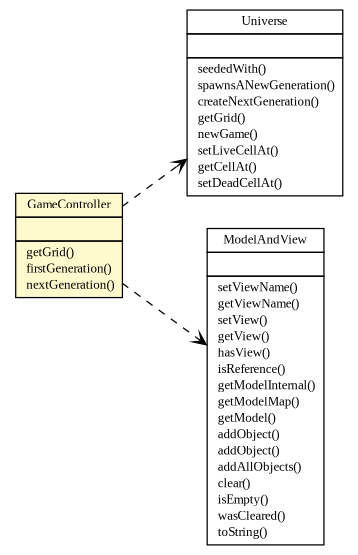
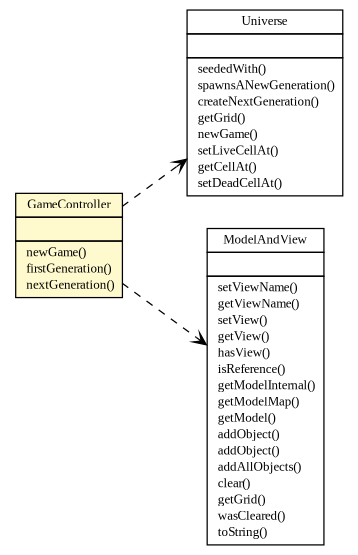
node "GameController": text "getGrid()" -> "newGame()"
node "ModelAndView": text "isEmpty()" -> "getGrid()"
